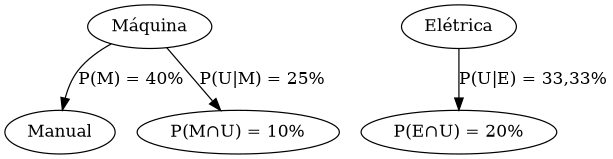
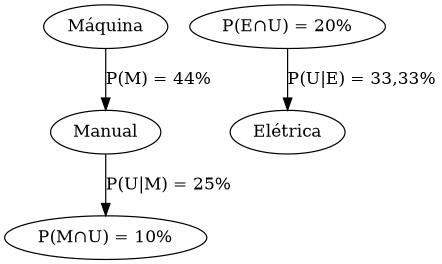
edge "Elétrica" -> "P(E∩U) = 20%": reversed
edge "Máquina" -> "P(M∩U) = 10%": now "Manual" -> "P(M∩U) = 10%"
edge "Máquina" -> "Manual": label "P(M) = 40%" -> "P(M) = 44%"
